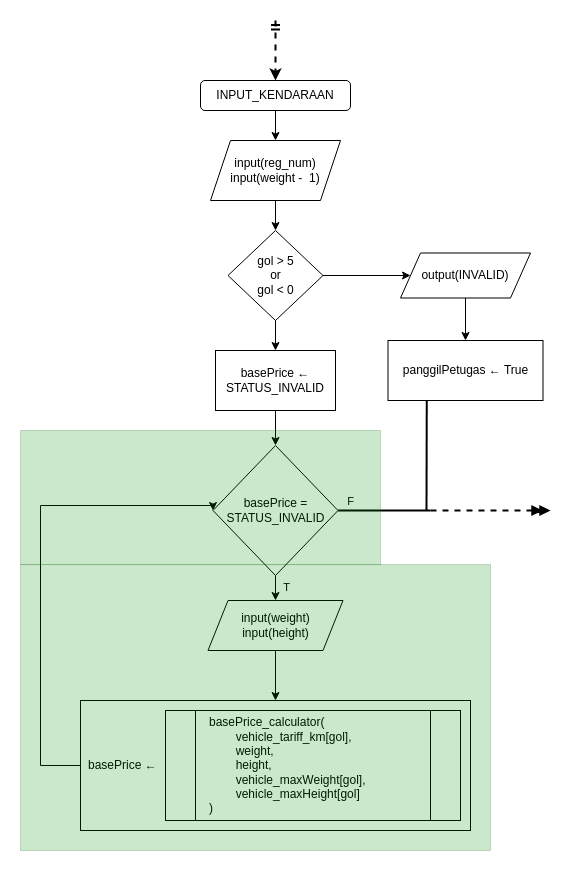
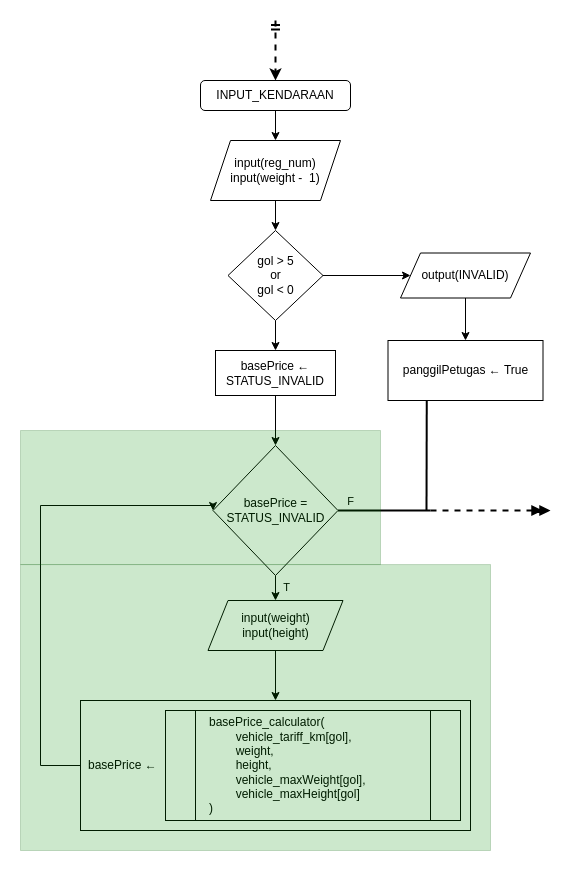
node "basePrice ← STATUS_INVALID": size 120x60 -> 120x45
